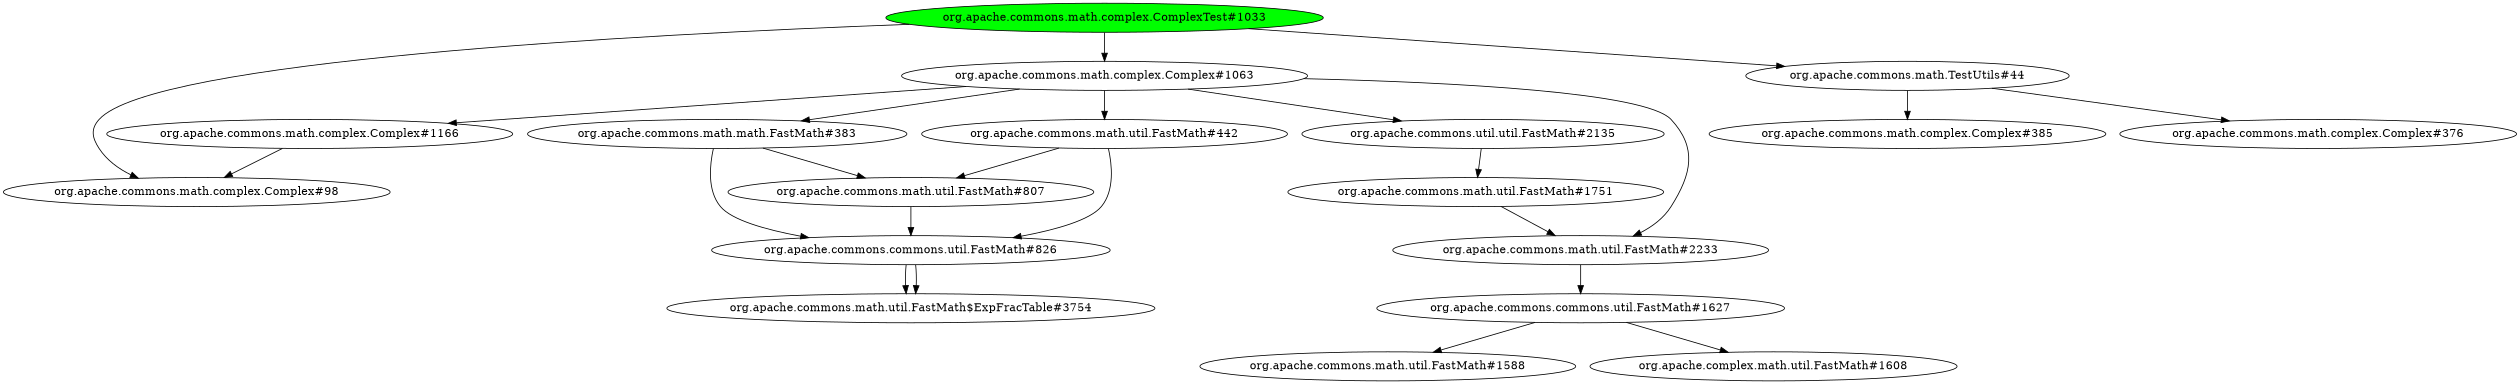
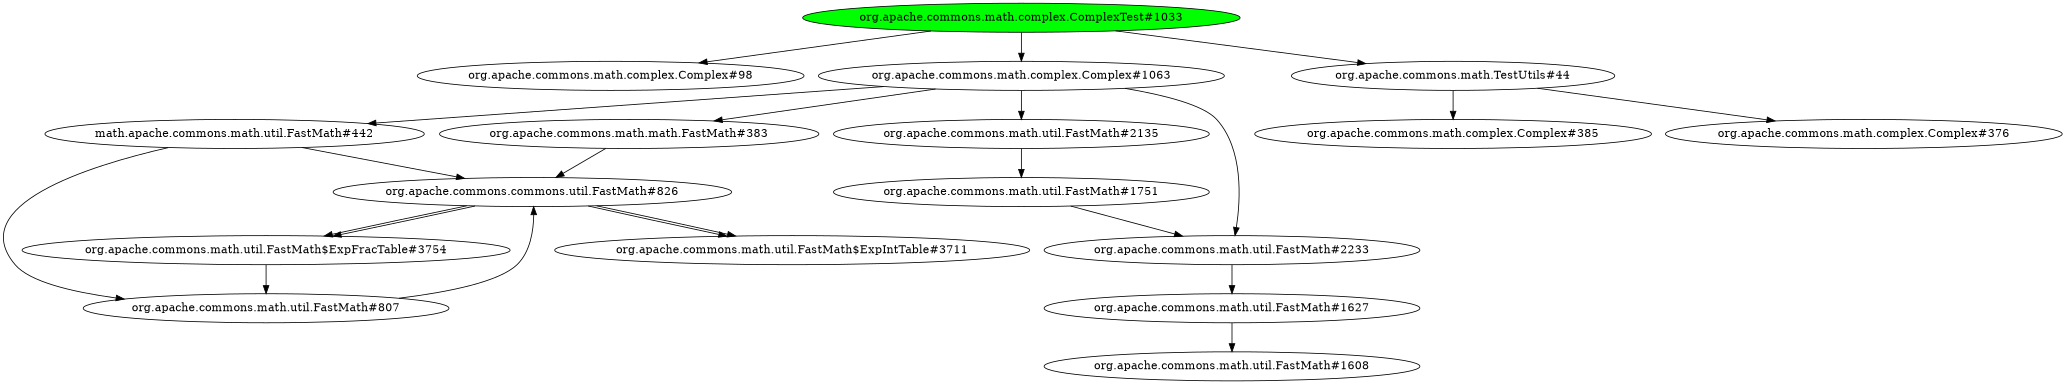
node "org.apache.commons.math.complex.Complex#1166": removed
node "org.apache.commons.math.util.FastMath#442": label "org.apache.commons.math.util.FastMath#442" -> "math.apache.commons.math.util.FastMath#442"
node "org.apache.commons.util.util.FastMath#2135": label "org.apache.commons.util.util.FastMath#2135" -> "org.apache.commons.math.util.FastMath#2135"
edge "org.apache.commons.math.math.FastMath#383" -> "org.apache.commons.math.util.FastMath#807": now "org.apache.commons.math.util.FastMath$ExpFracTable#3754" -> "org.apache.commons.math.util.FastMath#807"
node "org.apache.commons.math.util.FastMath$ExpIntTable#3711": added
node "org.apache.commons.commons.util.FastMath#1627": label "org.apache.commons.commons.util.FastMath#1627" -> "org.apache.commons.math.util.FastMath#1627"
node "org.apache.commons.math.util.FastMath#1588": removed
node "org.apache.complex.math.util.FastMath#1608": label "org.apache.complex.math.util.FastMath#1608" -> "org.apache.commons.math.util.FastMath#1608"
